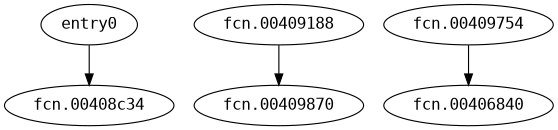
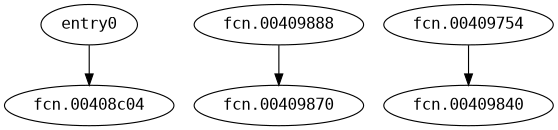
node "fcn.00409188": label "fcn.00409188" -> "fcn.00409888"
node "fcn.00408c34": label "fcn.00408c34" -> "fcn.00408c04"
node "fcn.00406840": label "fcn.00406840" -> "fcn.00409840"
